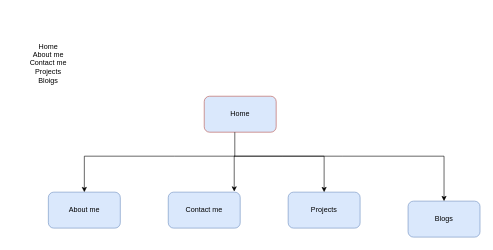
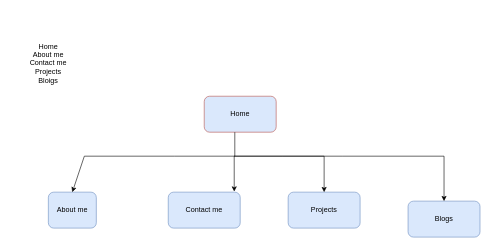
node "About me": size 72x36 -> 48x36
